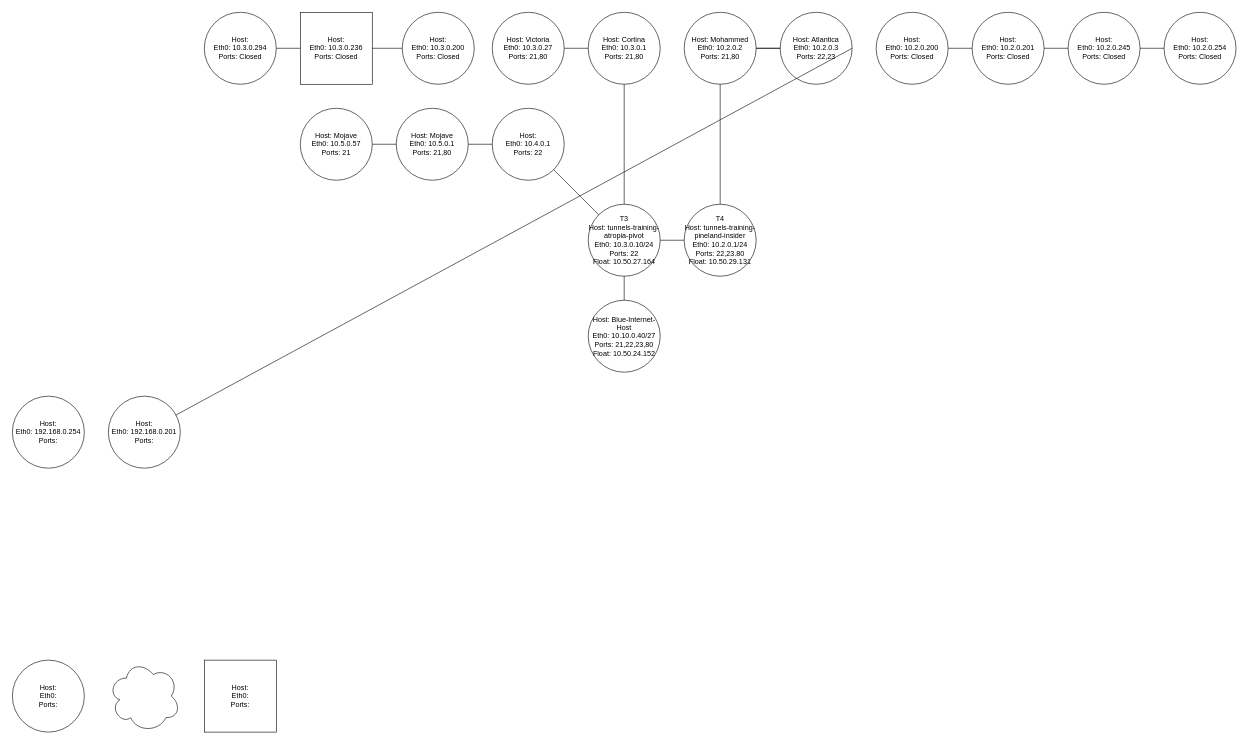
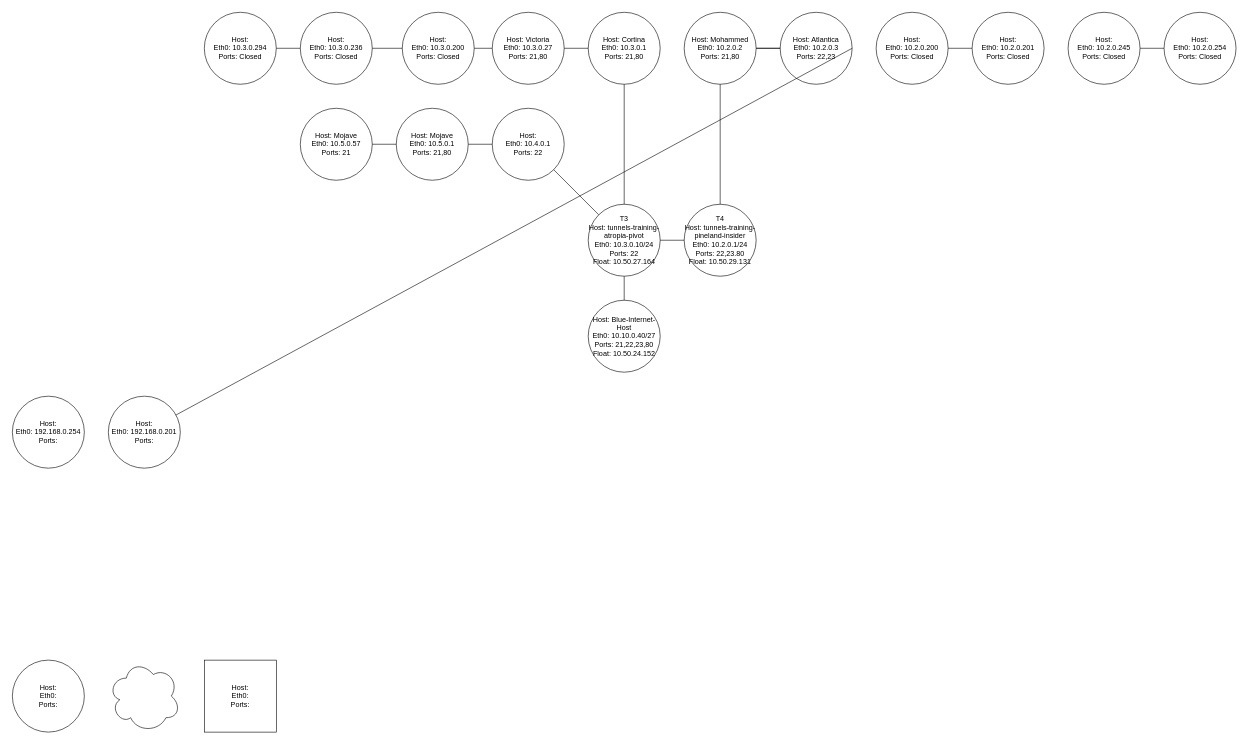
node "Host: Eth0: 10.3.0.236 Ports: Closed": shape rectangle -> ellipse
edge "Host: Eth0: 10.3.0.200 Ports: Closed" -- "Host: Victoria Eth0: 10.3.0.27 Ports: 21,80": added
edge "Host: Eth0: 10.2.0.201 Ports: Closed" -- "Host: Eth0: 10.2.0.245 Ports: Closed": removed
